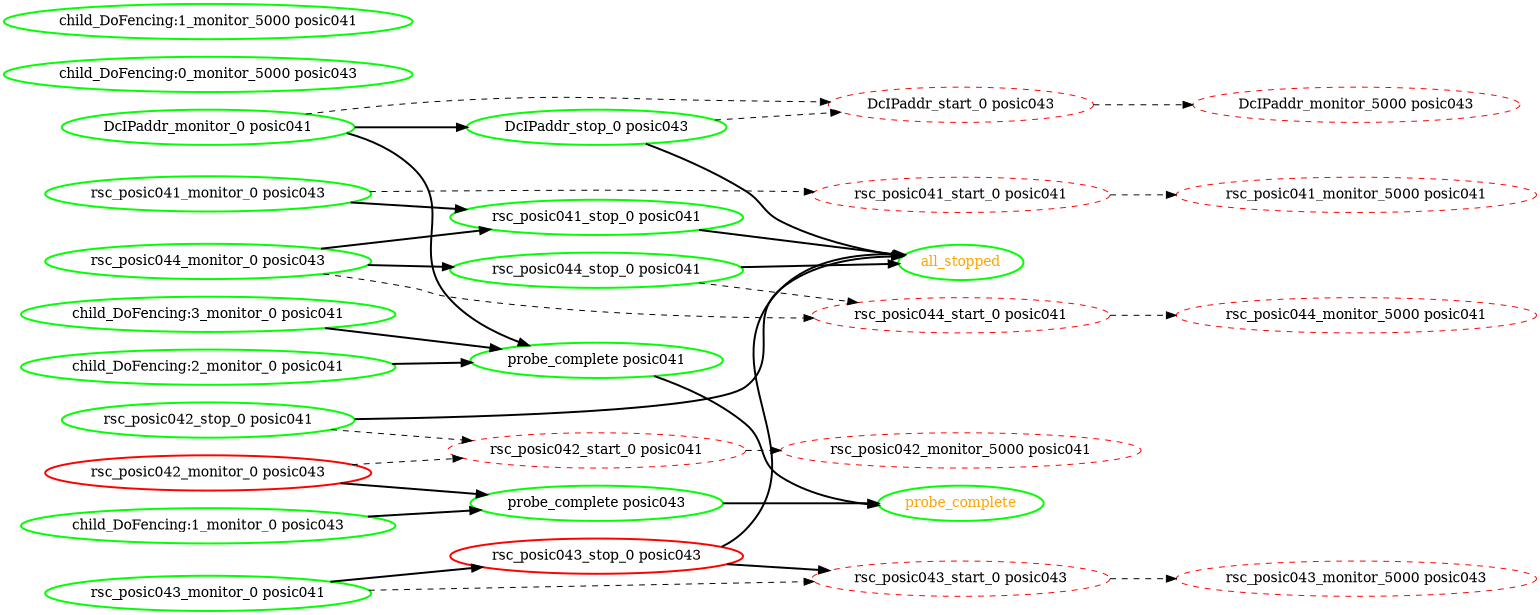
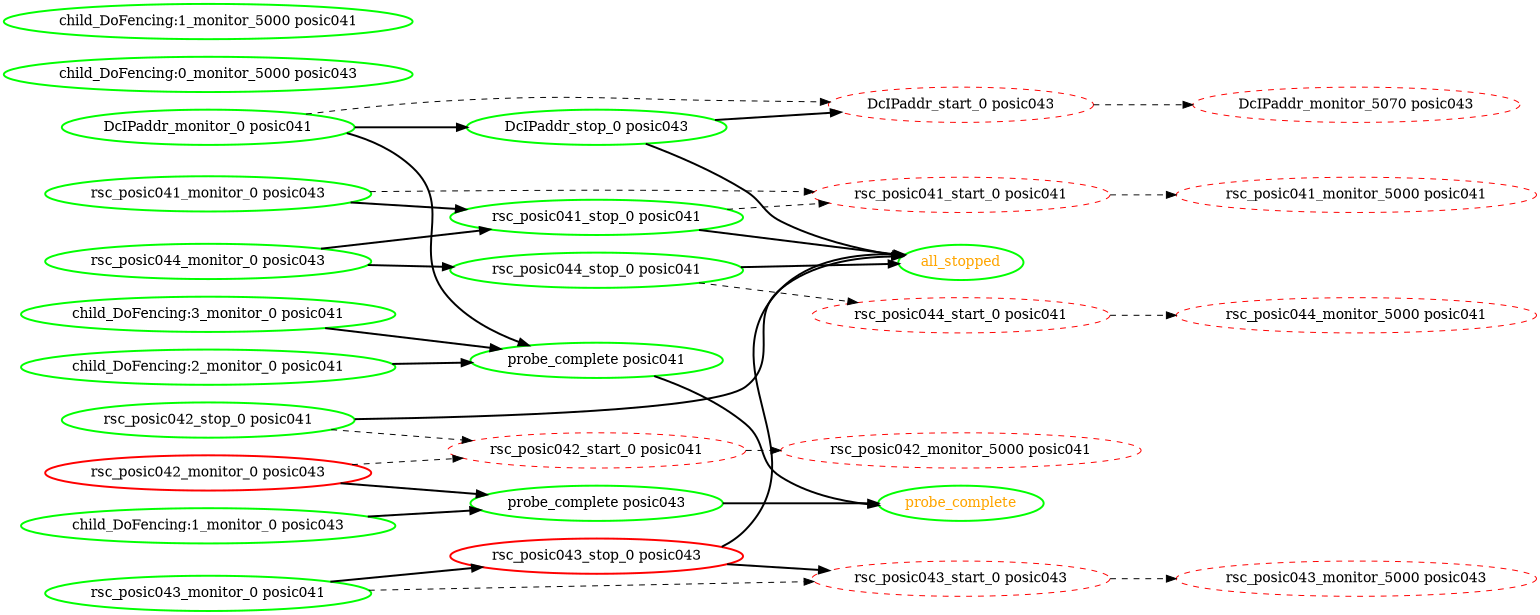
node "DcIPaddr_monitor_5000 posic043": label "DcIPaddr_monitor_5000 posic043" -> "DcIPaddr_monitor_5070 posic043"
edge "DcIPaddr_stop_0 posic043" -> "DcIPaddr_start_0 posic043": style dashed -> bold
edge "rsc_posic041_stop_0 posic041" -> "rsc_posic041_start_0 posic041": added
edge "rsc_posic044_monitor_0 posic043" -> "rsc_posic044_start_0 posic041": removed
